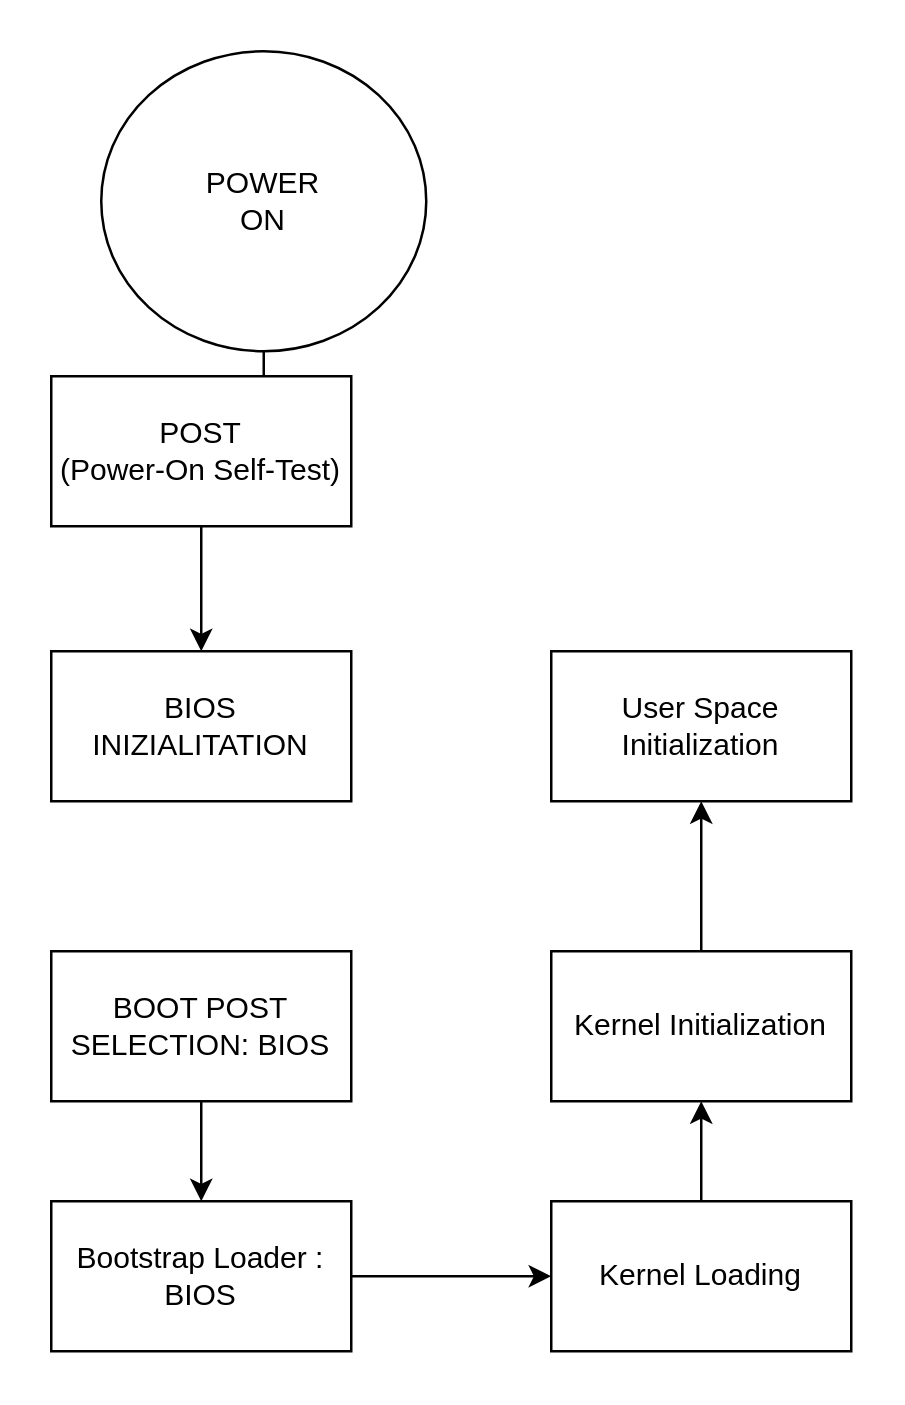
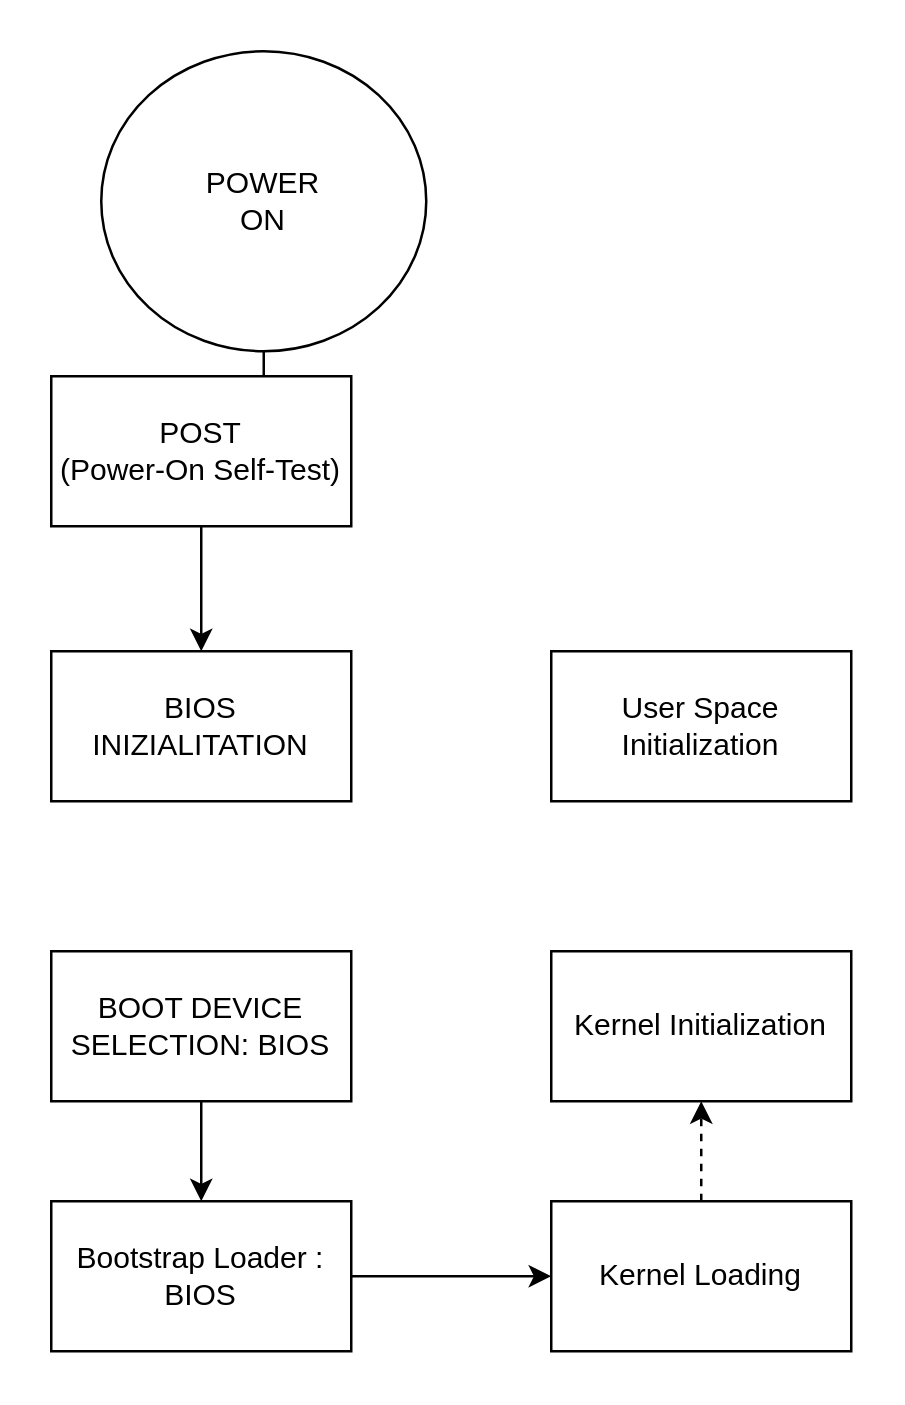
edge "Kernel Initialization" -> "User Space Initialization": removed
node "BOOT POST SELECTION: BIOS": label "BOOT POST SELECTION: BIOS" -> "BOOT DEVICE SELECTION: BIOS"
edge "Kernel Loading" -> "Kernel Initialization": style solid -> dashed
